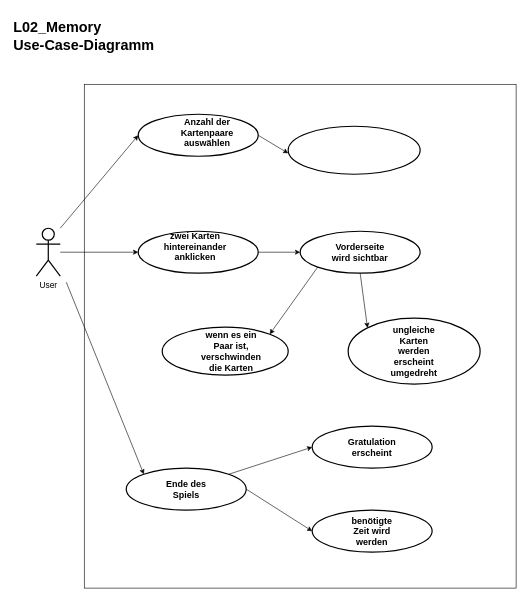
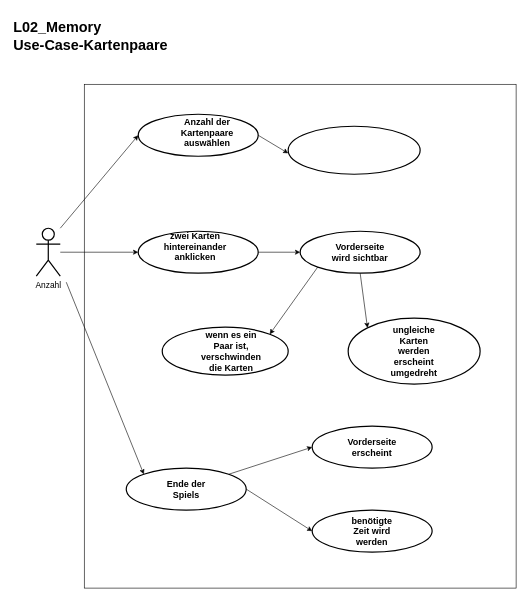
node "L02_Memory Use-Case-Diagramm": label "L02_Memory Use-Case-Diagramm" -> "L02_Memory Use-Case-Kartenpaare"
node "User": label "User" -> "Anzahl"
node "Gratulation erscheint": label "Gratulation erscheint" -> "Vorderseite erscheint"
node "Ende des Spiels": label "Ende des Spiels" -> "Ende der Spiels"
